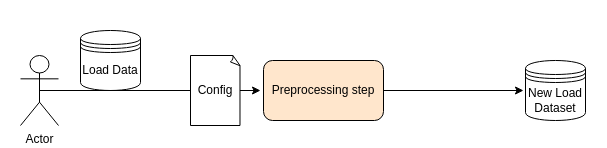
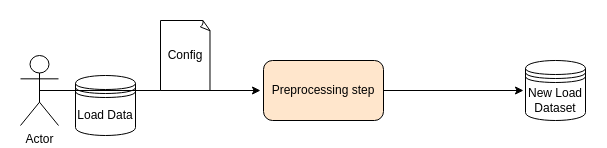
node "Load Data": moved (111, 61) -> (106, 106)
node "Config": moved (216, 91) -> (186, 56)
